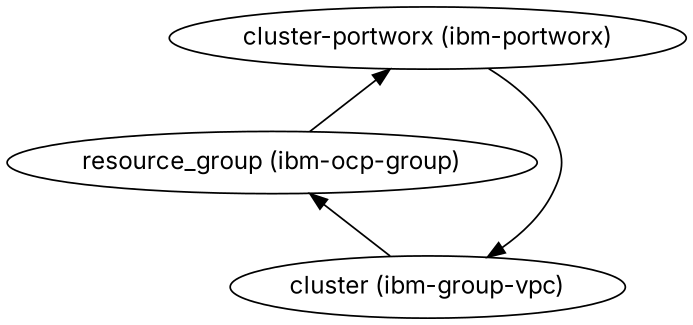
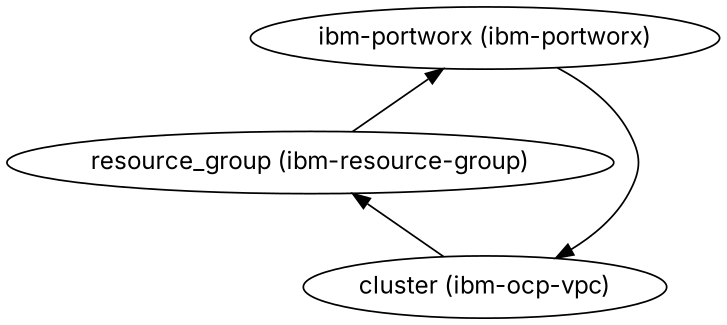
node "cluster-portworx (ibm-portworx)": label "cluster-portworx (ibm-portworx)" -> "ibm-portworx (ibm-portworx)"
node "resource_group (ibm-ocp-group)": label "resource_group (ibm-ocp-group)" -> "resource_group (ibm-resource-group)"
node "cluster (ibm-group-vpc)": label "cluster (ibm-group-vpc)" -> "cluster (ibm-ocp-vpc)"
